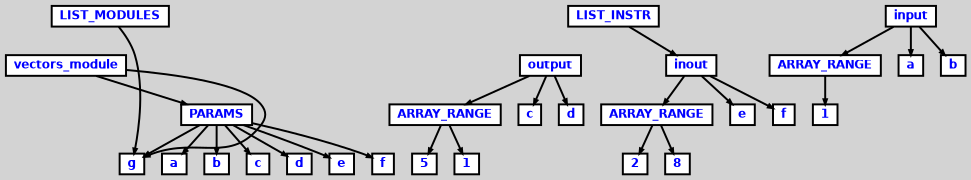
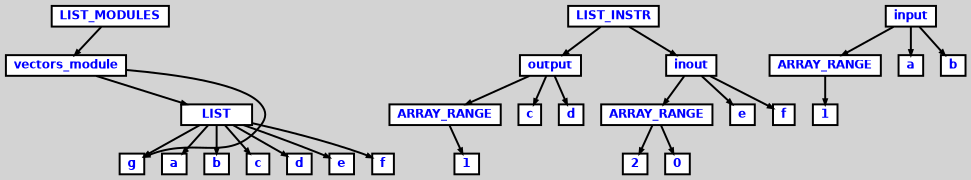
edge "LIST_INSTR" -> "output": added
edge "LIST_MODULES" -> "g": now "LIST_MODULES" -> "vectors_module"
node "PARAMS": label "PARAMS" -> "LIST"
node "5": removed
node "8": label "8" -> "0"
